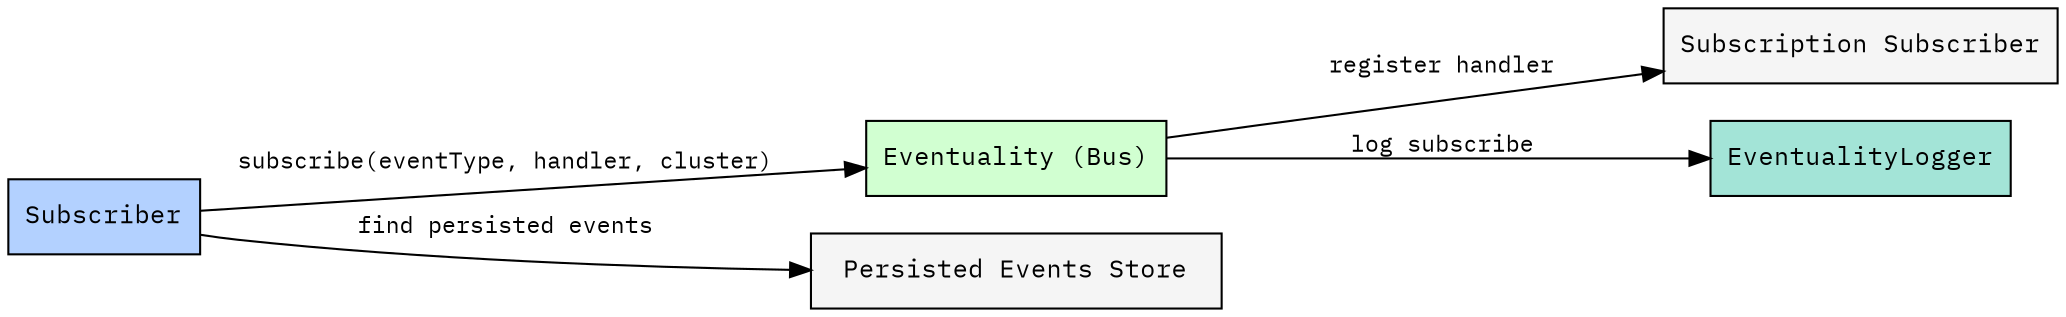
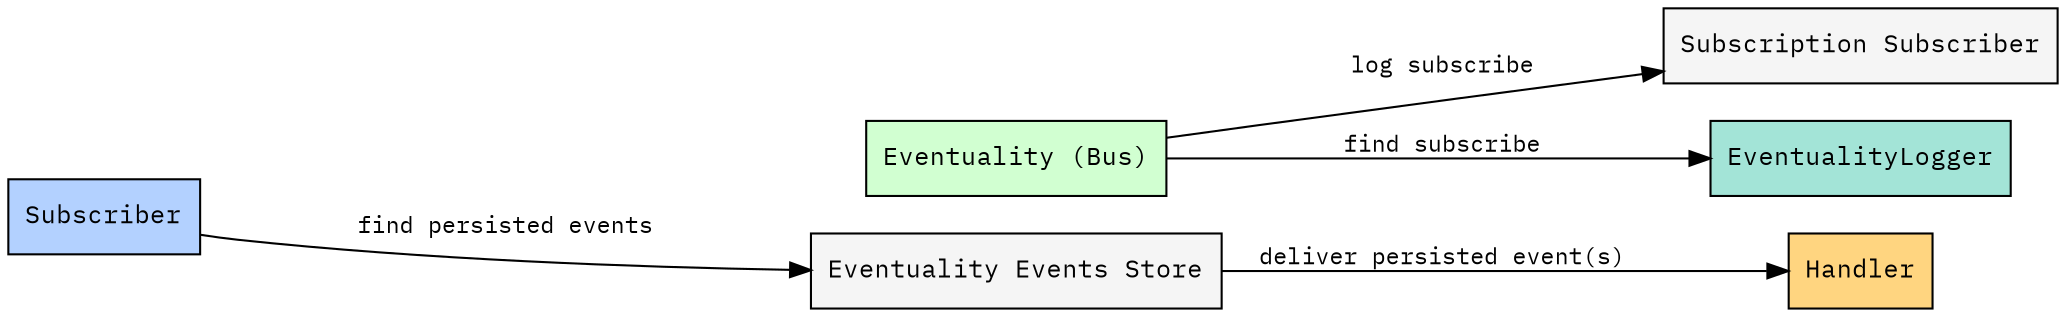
edge "Eventuality (Bus)" -> "Subscription Subscriber": label "register handler" -> "log subscribe"
edge "Eventuality (Bus)" -> "EventualityLogger": label "log subscribe" -> "find subscribe"
edge "Subscriber" -> "Eventuality (Bus)": removed, label "subscribe(eventType, handler, cluster)"
node "Persisted Events Store": label "Persisted Events Store" -> "Eventuality Events Store"
node "Handler": added
